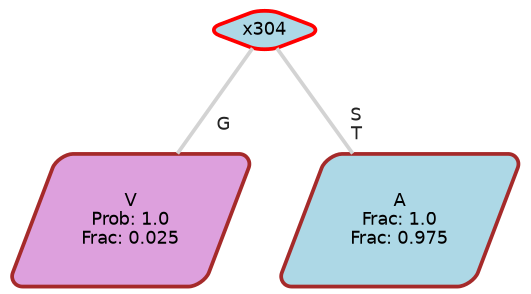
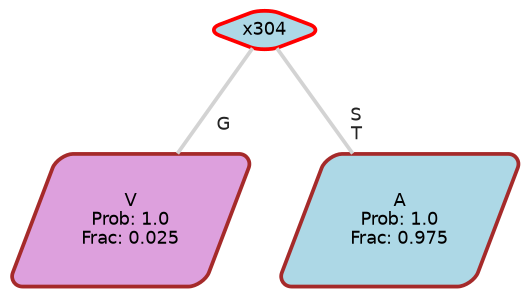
node "A Frac: 1.0 Frac: 0.975": label "A Frac: 1.0 Frac: 0.975" -> "A Prob: 1.0 Frac: 0.975"
